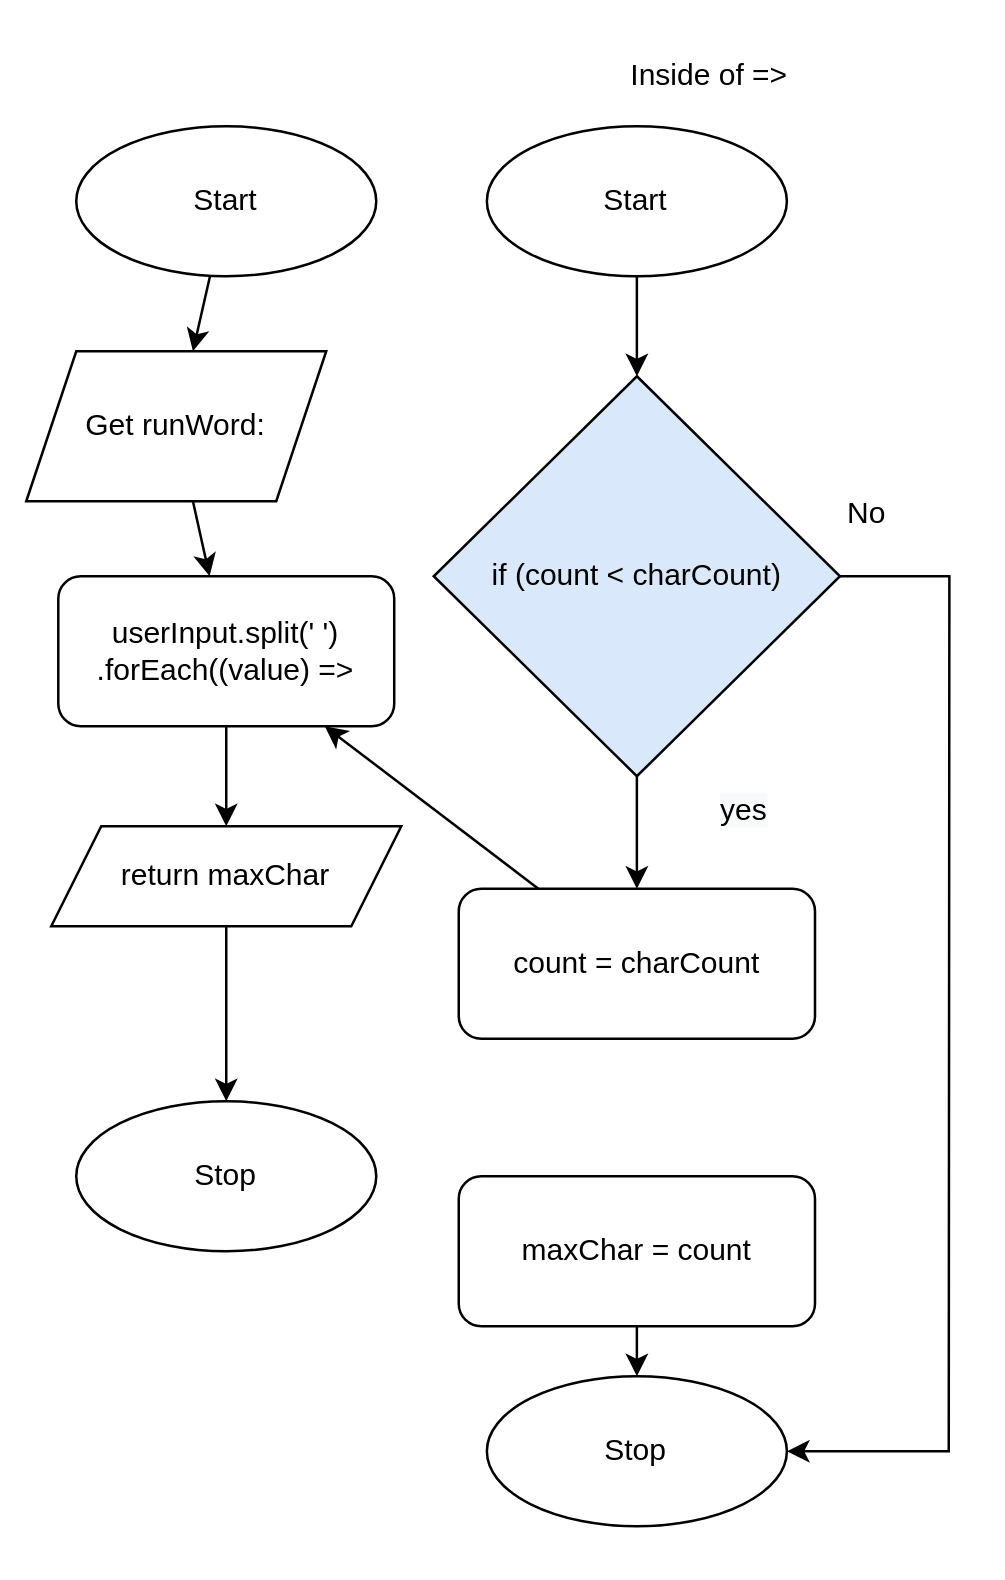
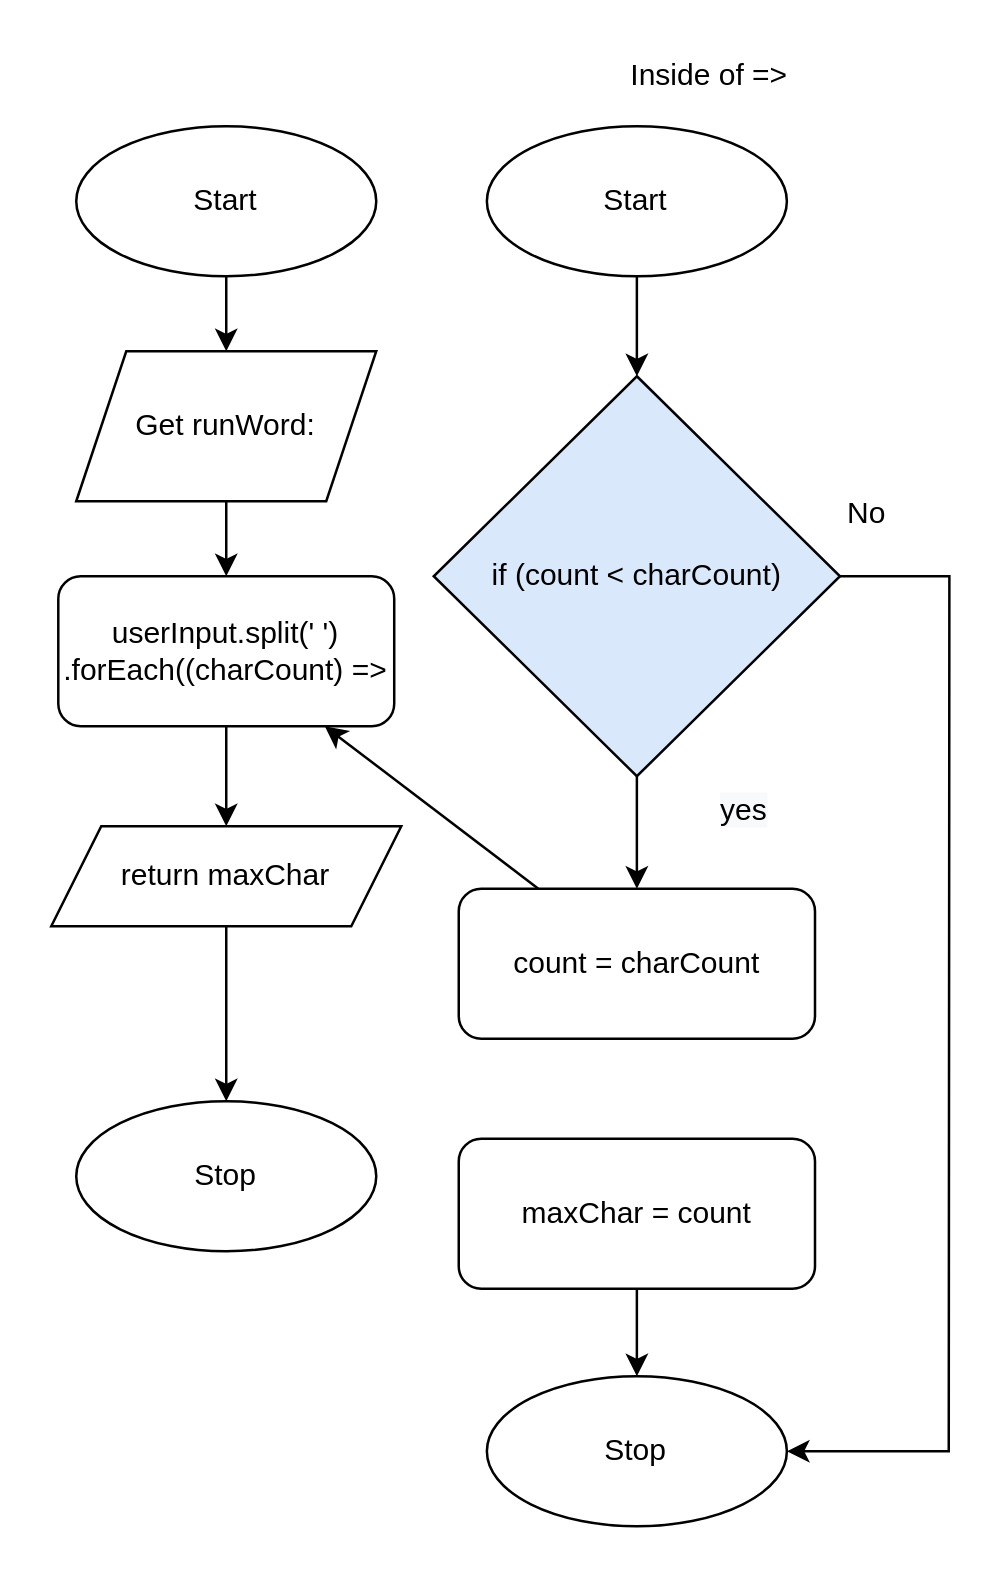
node "Get runWord:": moved (176, 426) -> (226, 426)
node "userInput.split(' ') .forEach((value) =>": label "userInput.split(' ') .forEach((value) =>" -> "userInput.split(' ') .forEach((charCount) =>"
node "maxChar = count": moved (637, 1251) -> (637, 1214)
